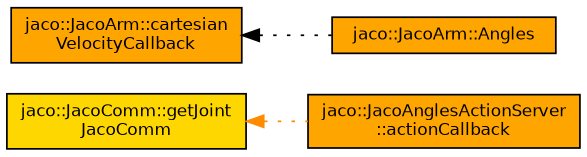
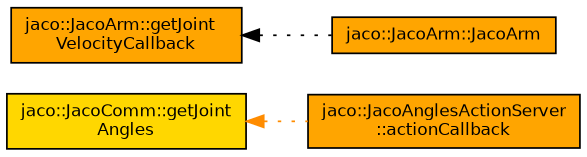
node "jaco::JacoArm::cartesian VelocityCallback": label "jaco::JacoArm::cartesian VelocityCallback" -> "jaco::JacoArm::getJoint VelocityCallback"
node "jaco::JacoArm::Angles": label "jaco::JacoArm::Angles" -> "jaco::JacoArm::JacoArm"
node "jaco::JacoComm::getJoint JacoComm": label "jaco::JacoComm::getJoint JacoComm" -> "jaco::JacoComm::getJoint Angles"
